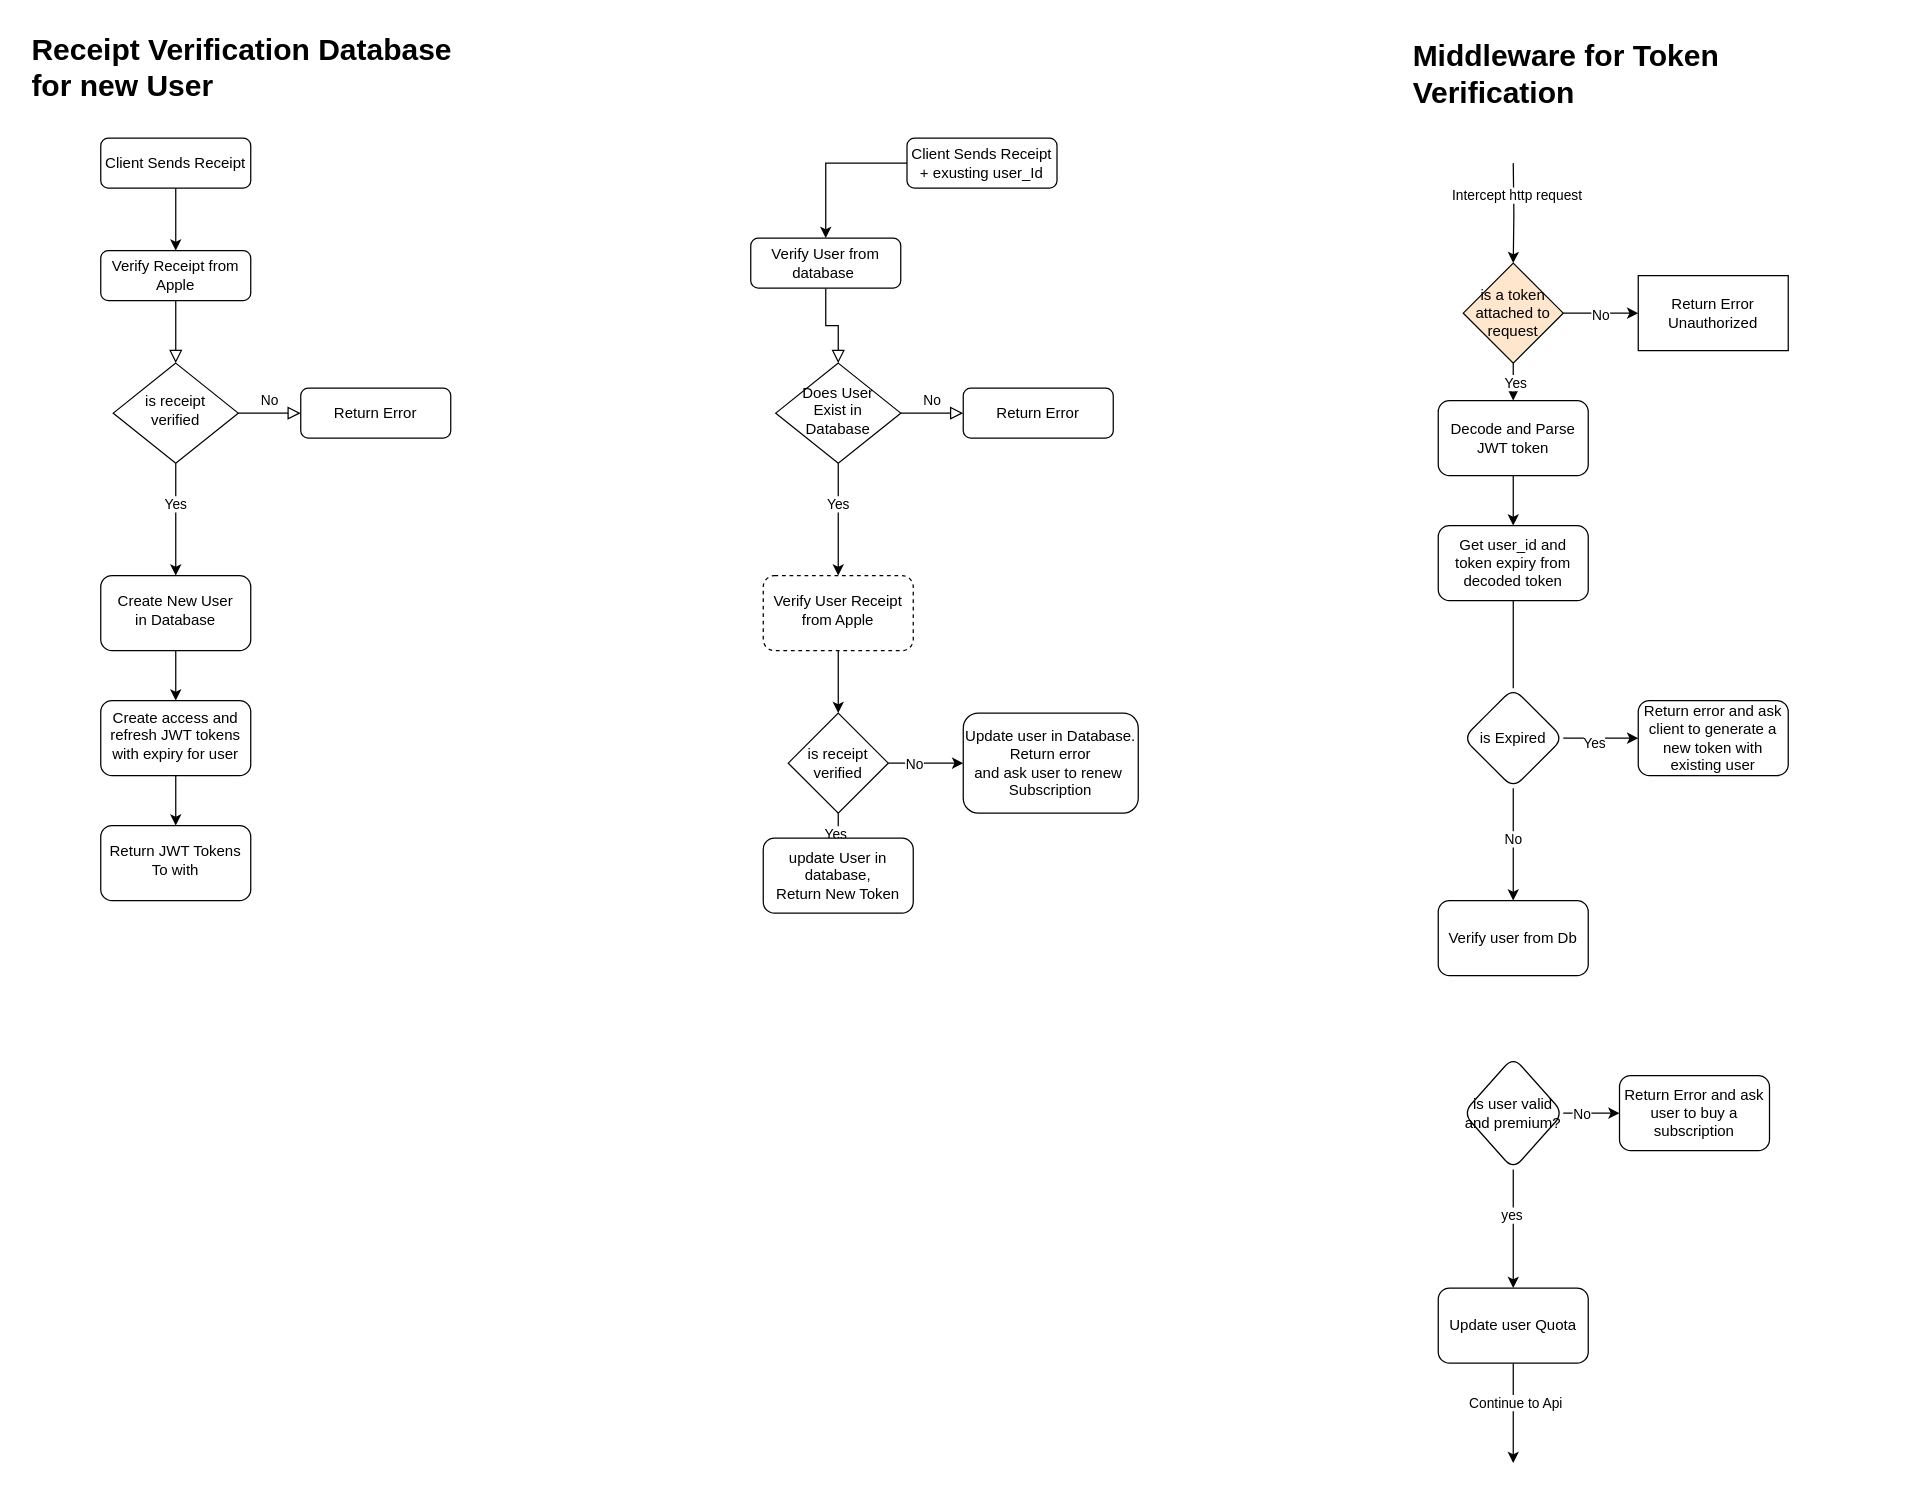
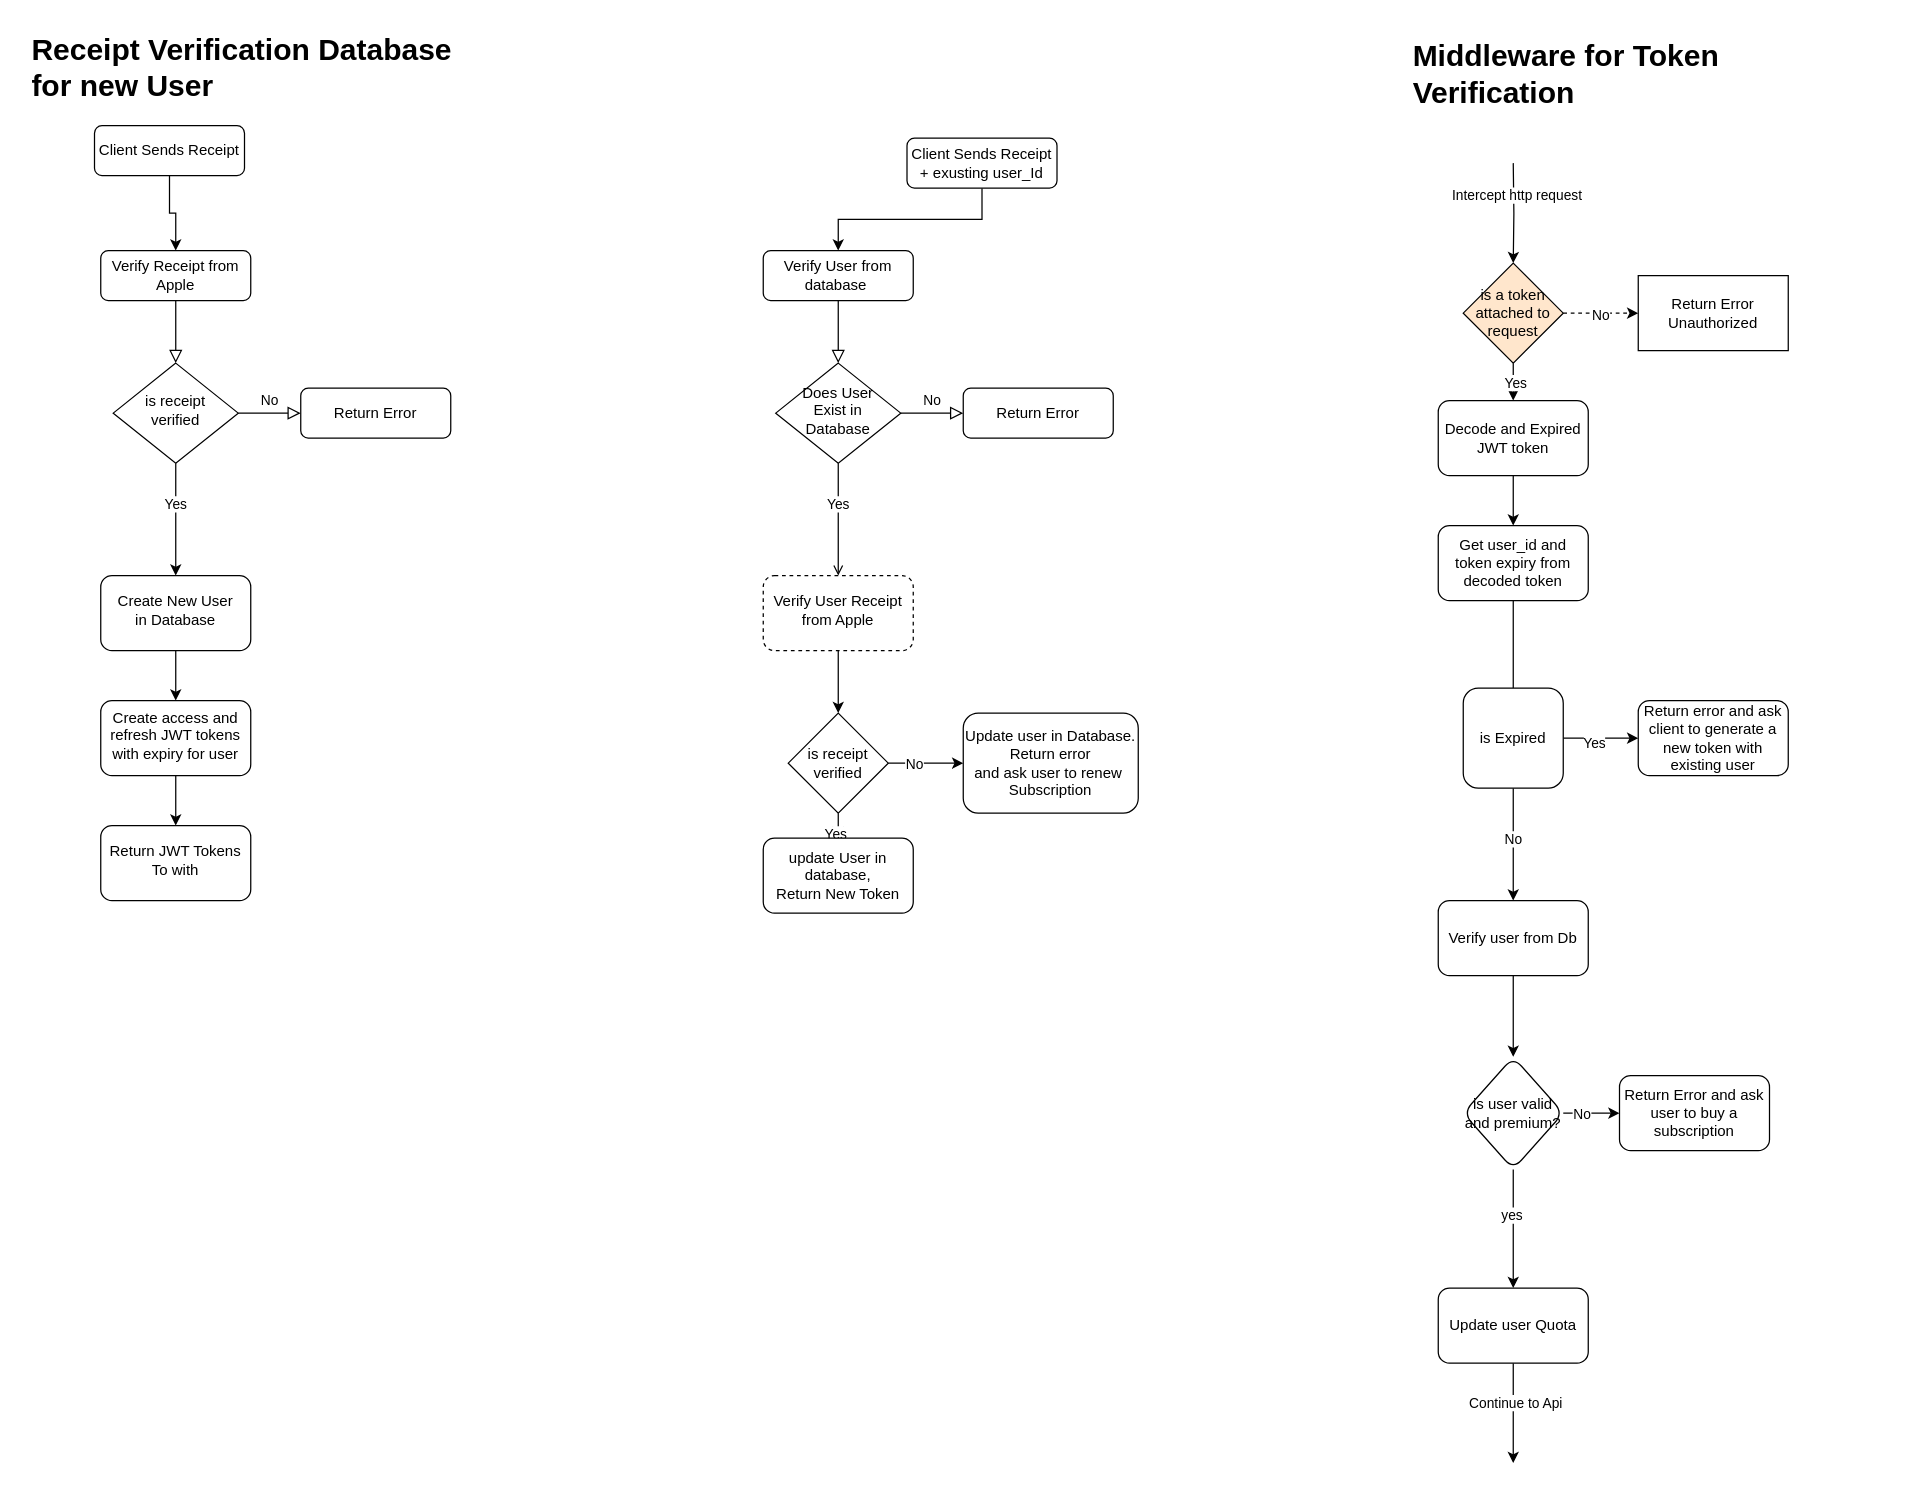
node "Client Sends Receipt": moved (176, 163) -> (169, 151)
node "Verify User from database": moved (826, 263) -> (838, 276)
edge "is a token attached to request" -> "Return Error Unauthorized": style solid -> dashed
node "Decode and Parse JWT token": label "Decode and Parse JWT token" -> "Decode and Expired JWT token"
edge "Does User Exist in Database" -> "Verify User Receipt from Apple": arrowhead classic -> open
node "is Expired": shape diamond -> rounded rectangle
edge "Verify user from Db" -> "is user valid and premium?": added
